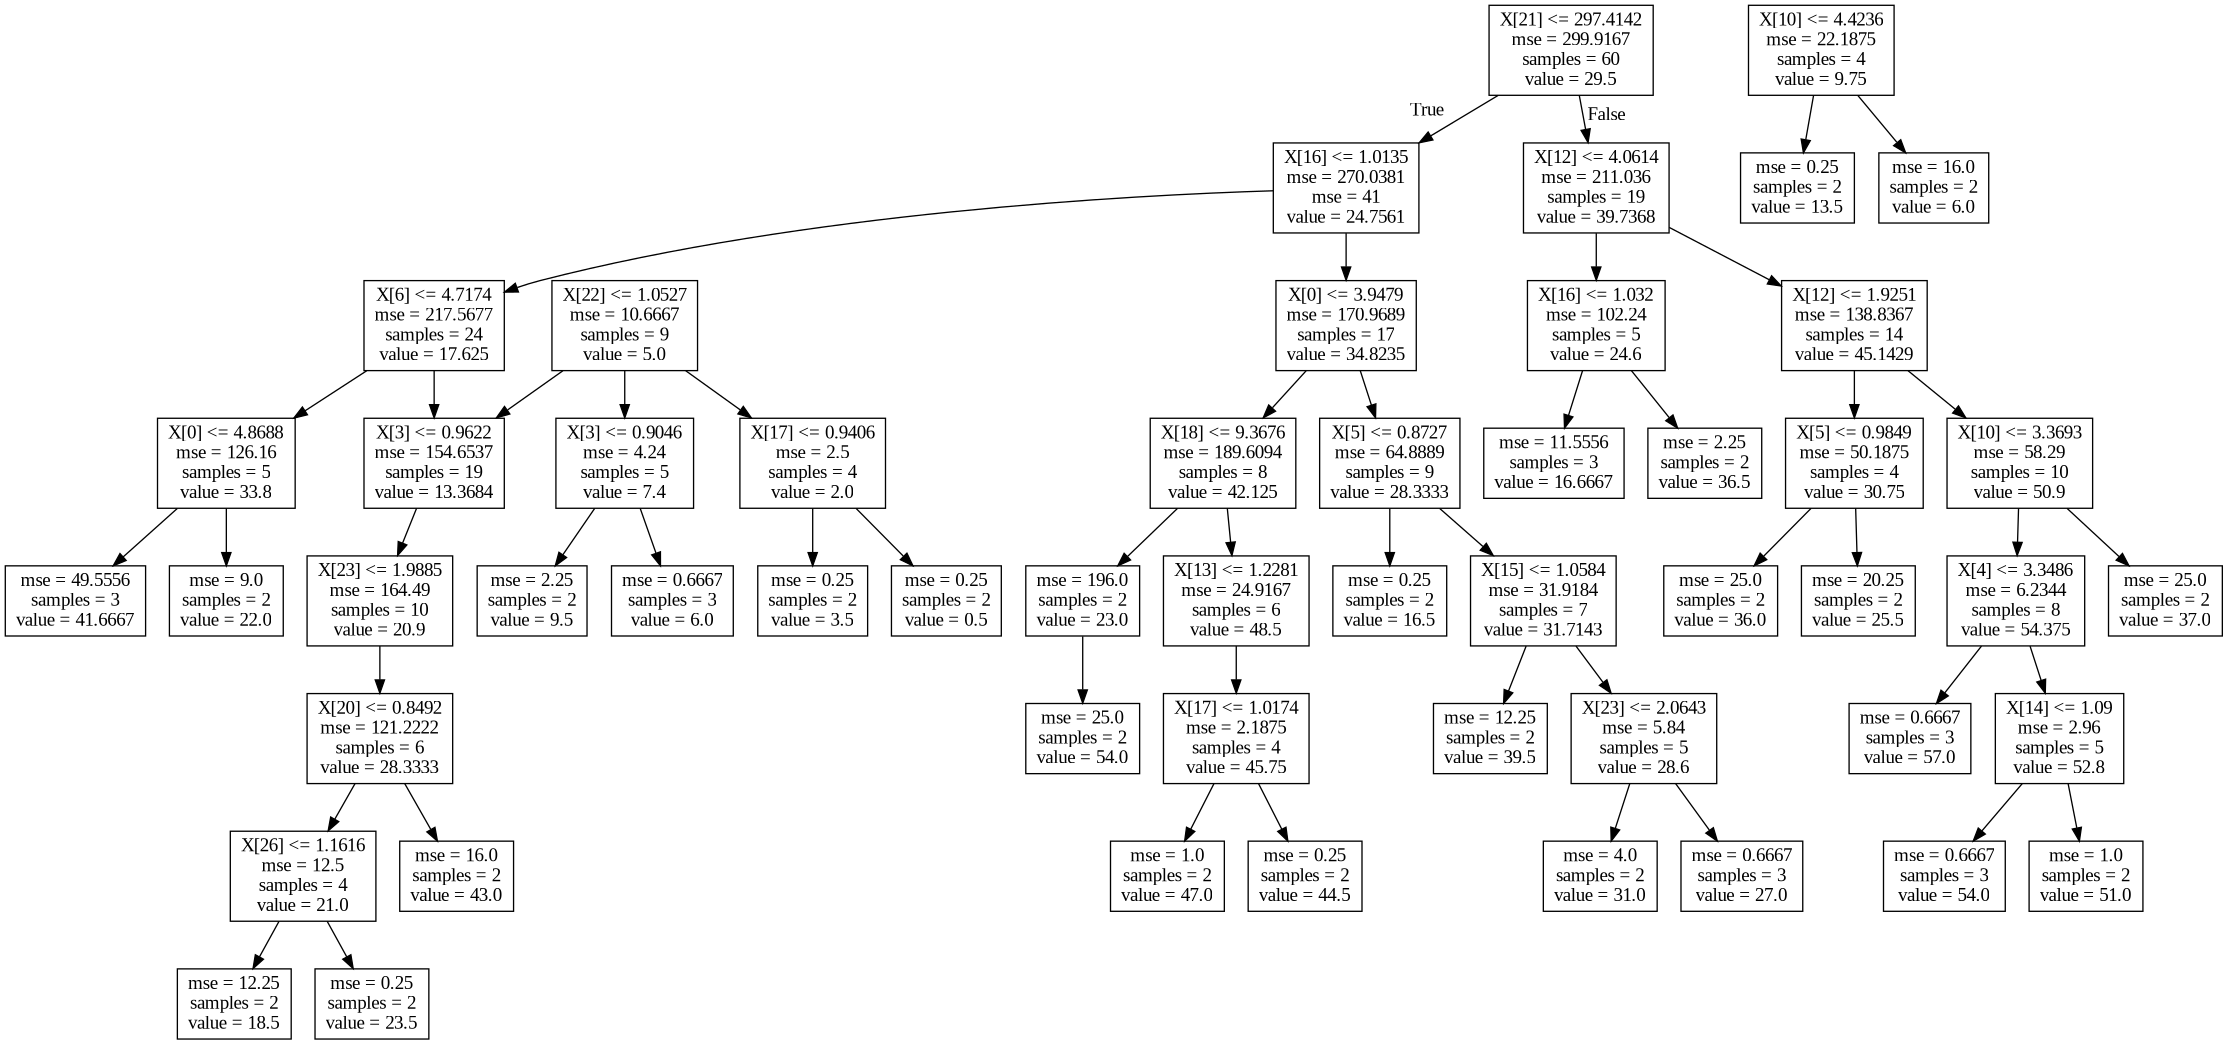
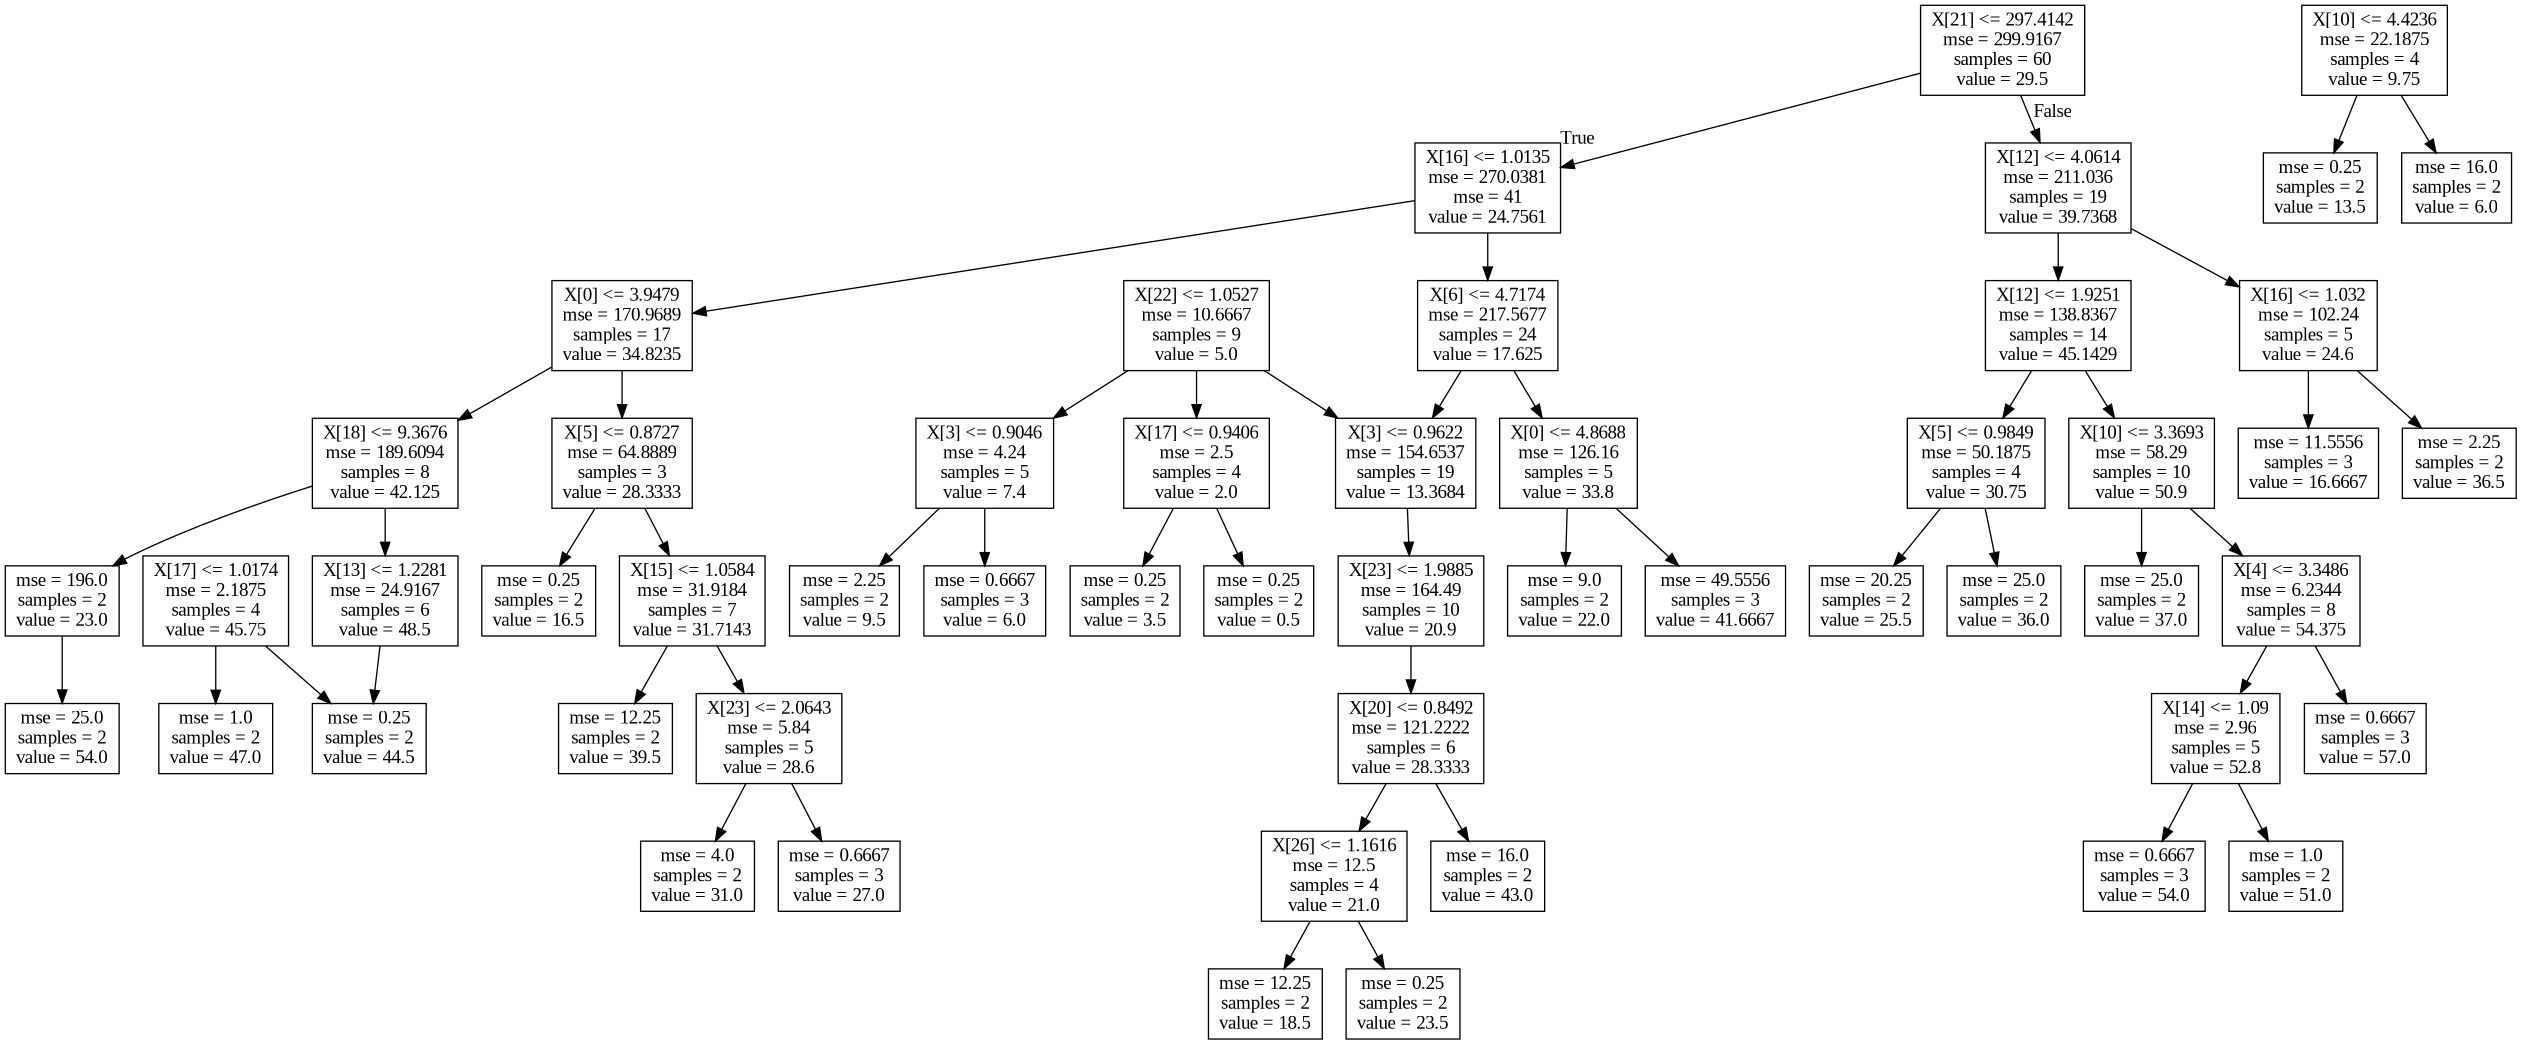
node "X[5] <= 0.8727 mse = 64.8889 samples = 9 value = 28.3333": label "X[5] <= 0.8727 mse = 64.8889 samples = 9 value = 28.3333" -> "X[5] <= 0.8727 mse = 64.8889 samples = 3 value = 28.3333"
edge "X[13] <= 1.2281 mse = 24.9167 samples = 6 value = 48.5" -> "X[17] <= 1.0174 mse = 2.1875 samples = 4 value = 45.75": now "X[13] <= 1.2281 mse = 24.9167 samples = 6 value = 48.5" -> "mse = 0.25 samples = 2 value = 44.5"
